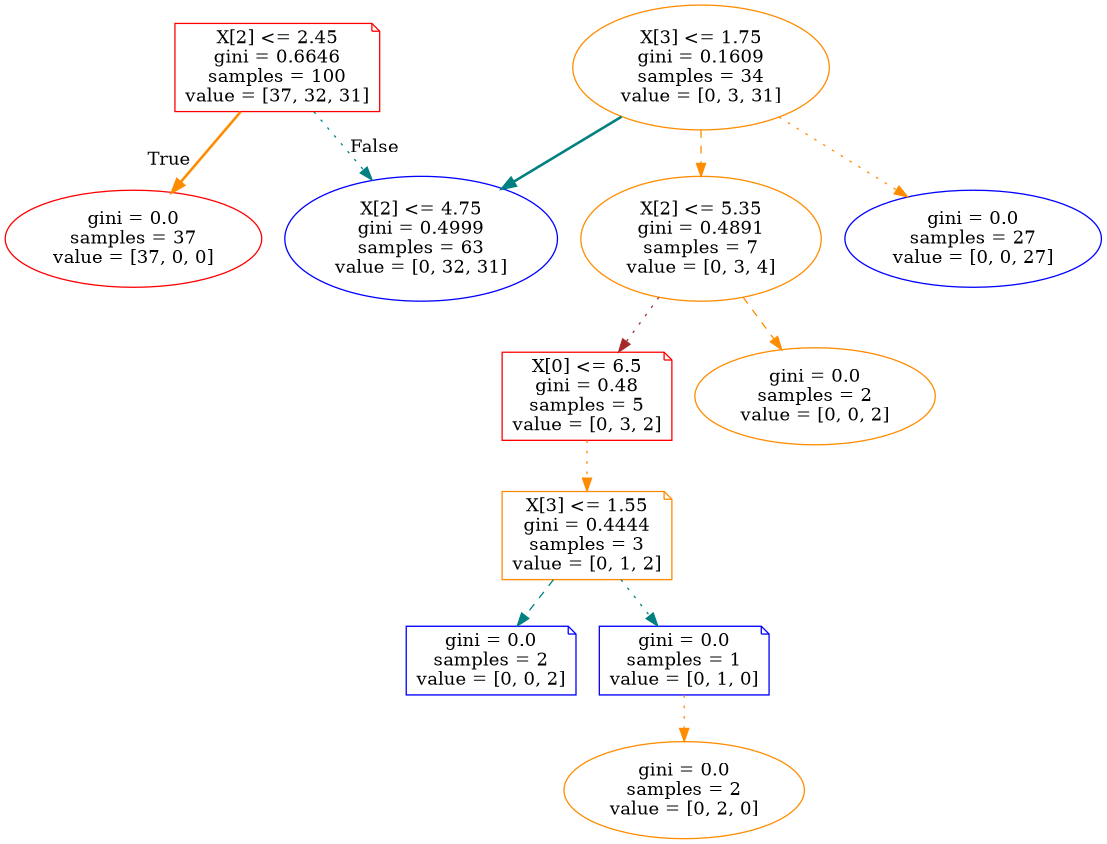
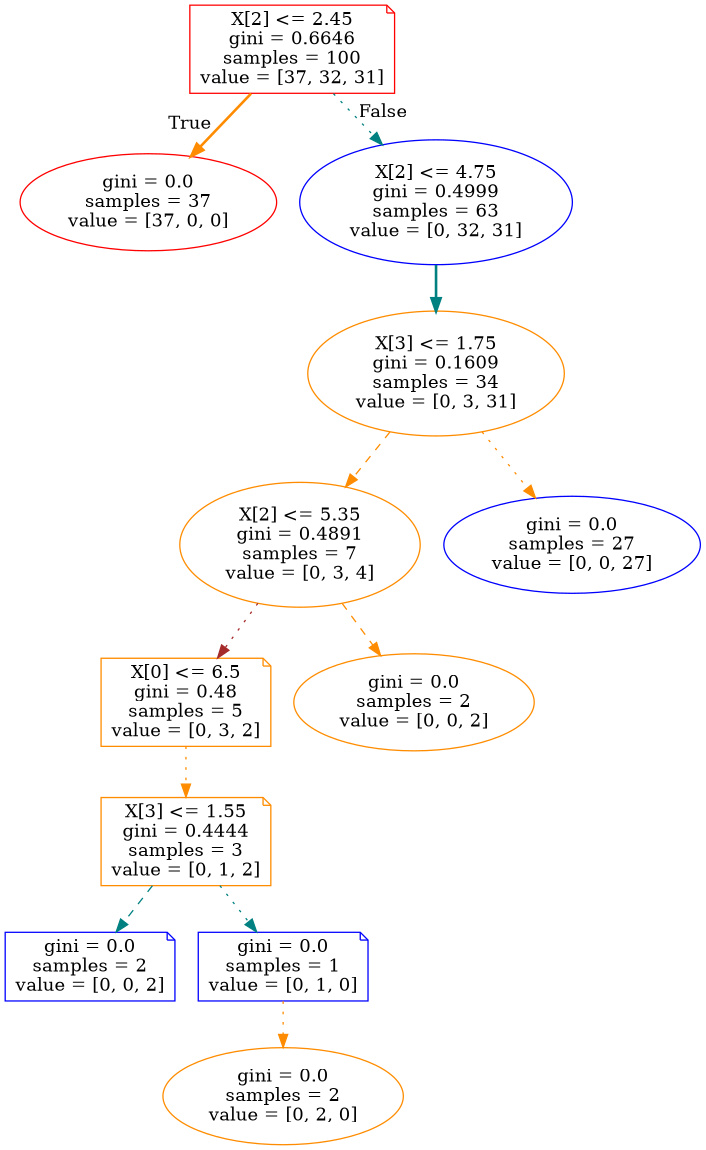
edge "X[3] <= 1.75 gini = 0.1609 samples = 34 value = [0, 3, 31]" -> "X[2] <= 4.75 gini = 0.4999 samples = 63 value = [0, 32, 31]": reversed
node "X[0] <= 6.5 gini = 0.48 samples = 5 value = [0, 3, 2]": color red -> darkorange
